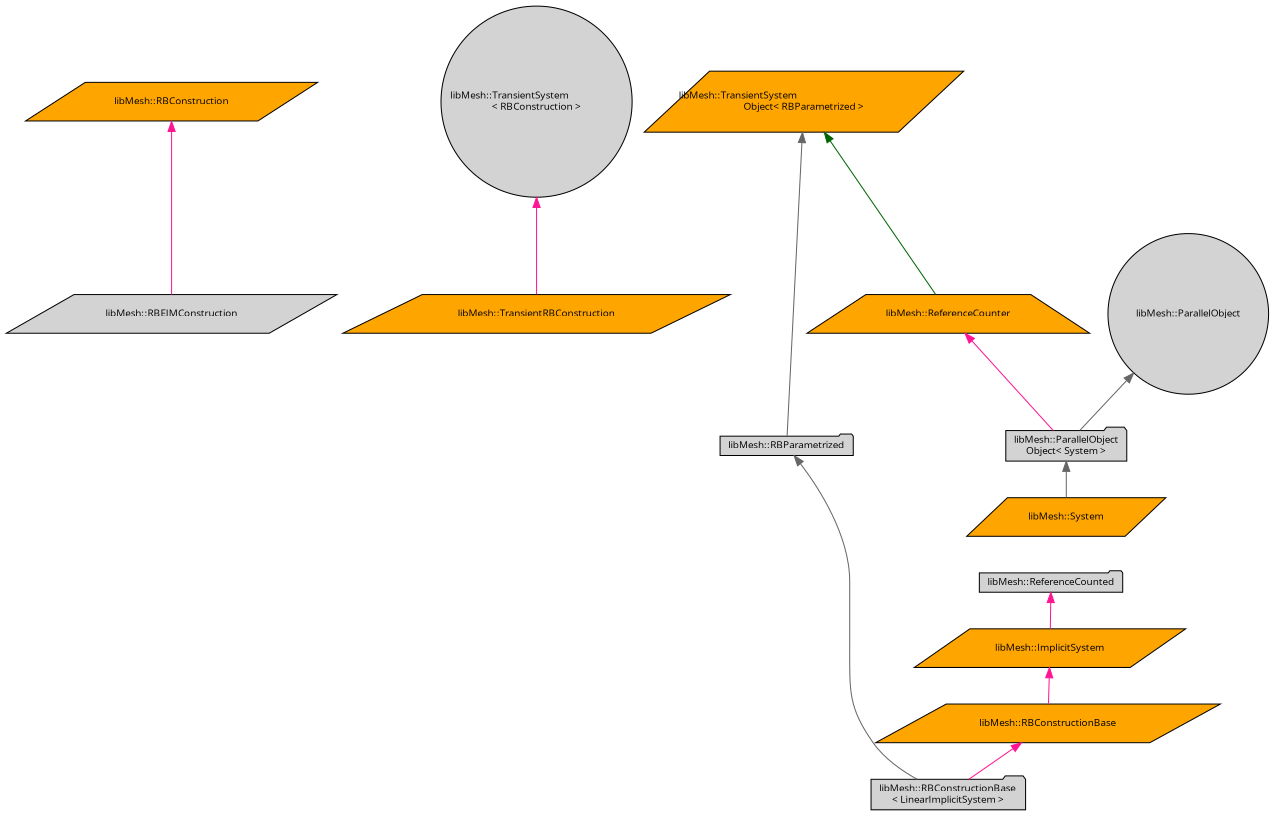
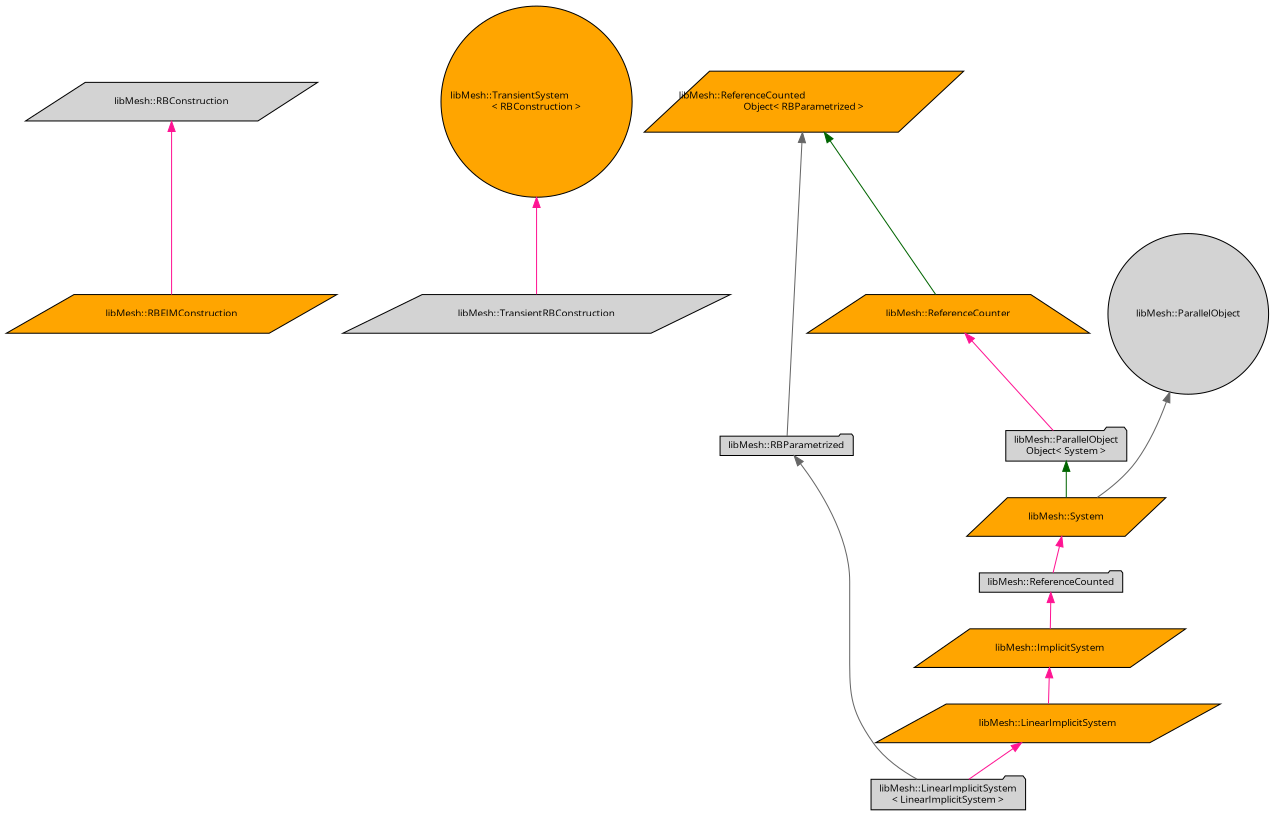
node "libMesh::RBConstruction": fillcolor orange -> lightgrey
node "libMesh::TransientSystem < RBConstruction >": fillcolor lightgrey -> orange
node "libMesh::TransientSystem Object< RBParametrized >": label "libMesh::TransientSystem Object< RBParametrized >" -> "libMesh::ReferenceCounted Object< RBParametrized >"
node "libMesh::RBEIMConstruction": fillcolor lightgrey -> orange
node "libMesh::TransientRBConstruction": fillcolor orange -> lightgrey
edge "libMesh::ParallelObject Object< System >" -> "libMesh::ParallelObject": now "libMesh::System" -> "libMesh::ParallelObject"
edge "libMesh::System" -> "libMesh::ParallelObject Object< System >": color gray40 -> darkgreen
edge "libMesh::ReferenceCounted" -> "libMesh::System": added
node "libMesh::RBConstructionBase": label "libMesh::RBConstructionBase" -> "libMesh::LinearImplicitSystem"
node "libMesh::RBConstructionBase < LinearImplicitSystem >": label "libMesh::RBConstructionBase < LinearImplicitSystem >" -> "libMesh::LinearImplicitSystem < LinearImplicitSystem >"
